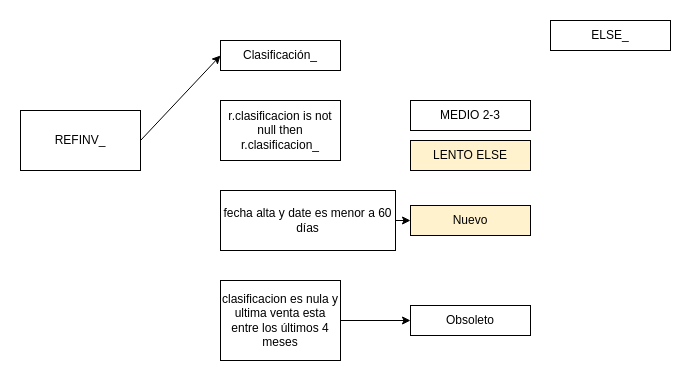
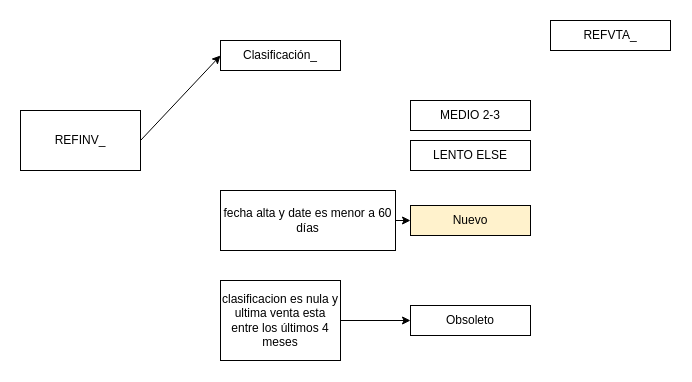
node "ELSE_": label "ELSE_" -> "REFVTA_"
node "r.clasificacion is not null then r.clasificacion_": removed
node "LENTO ELSE": fillcolor #fff2cc -> #ffffff
